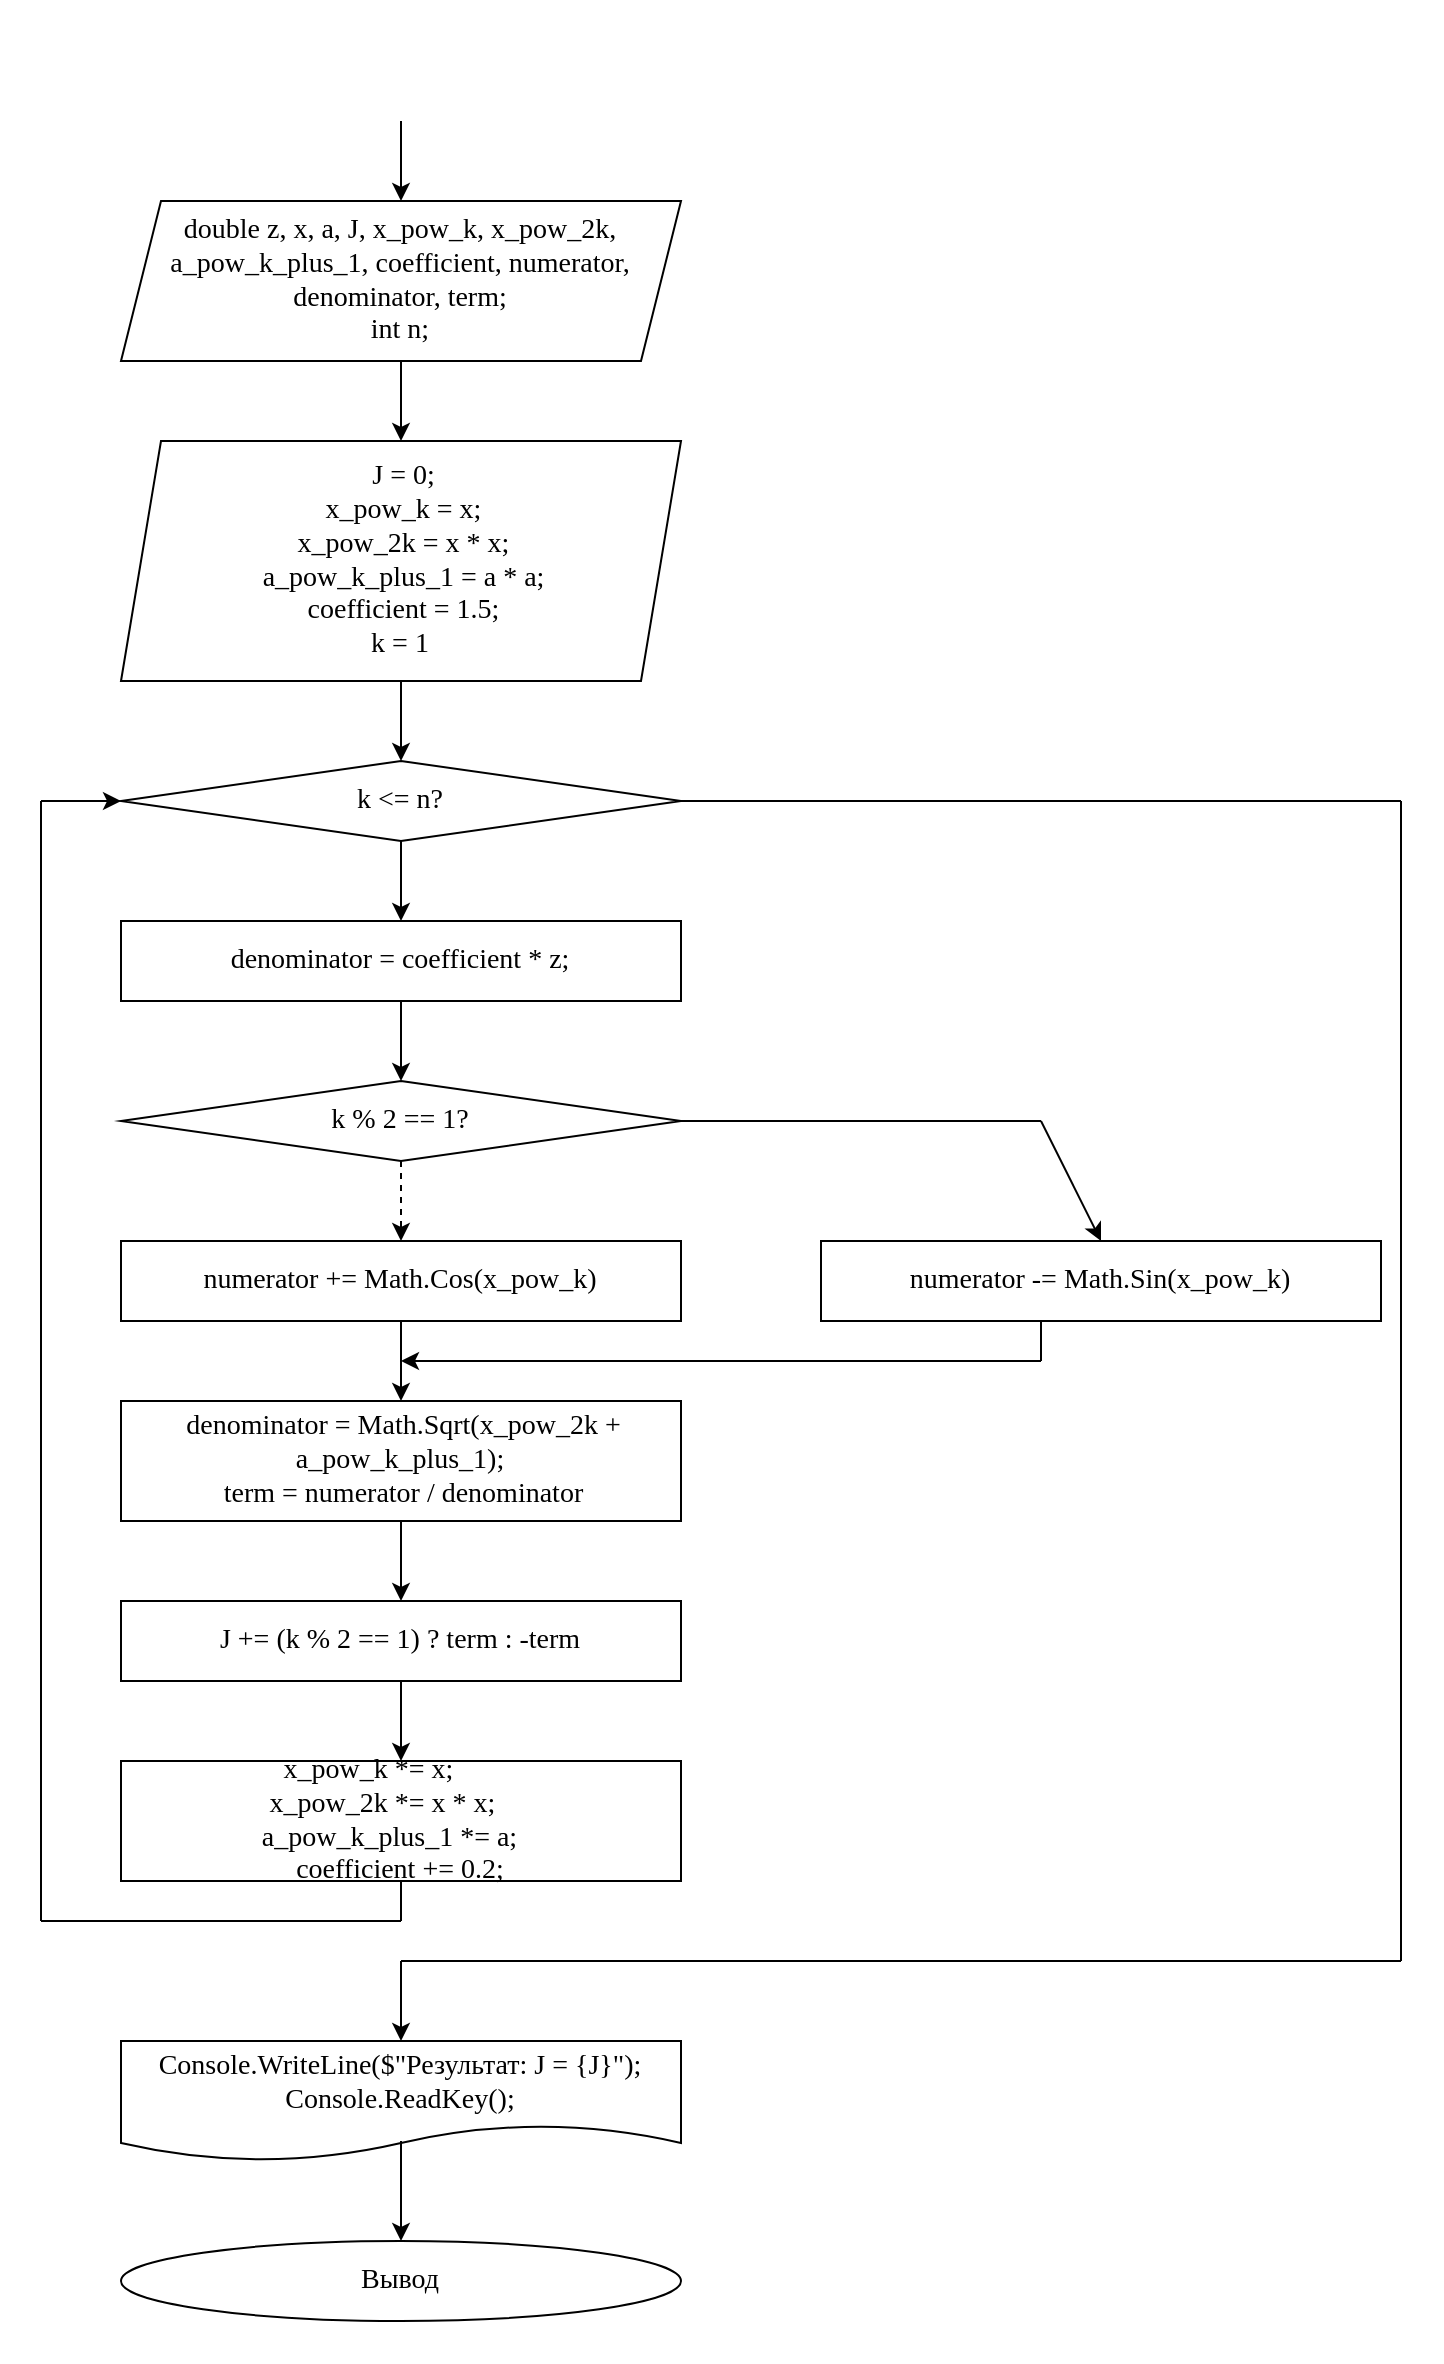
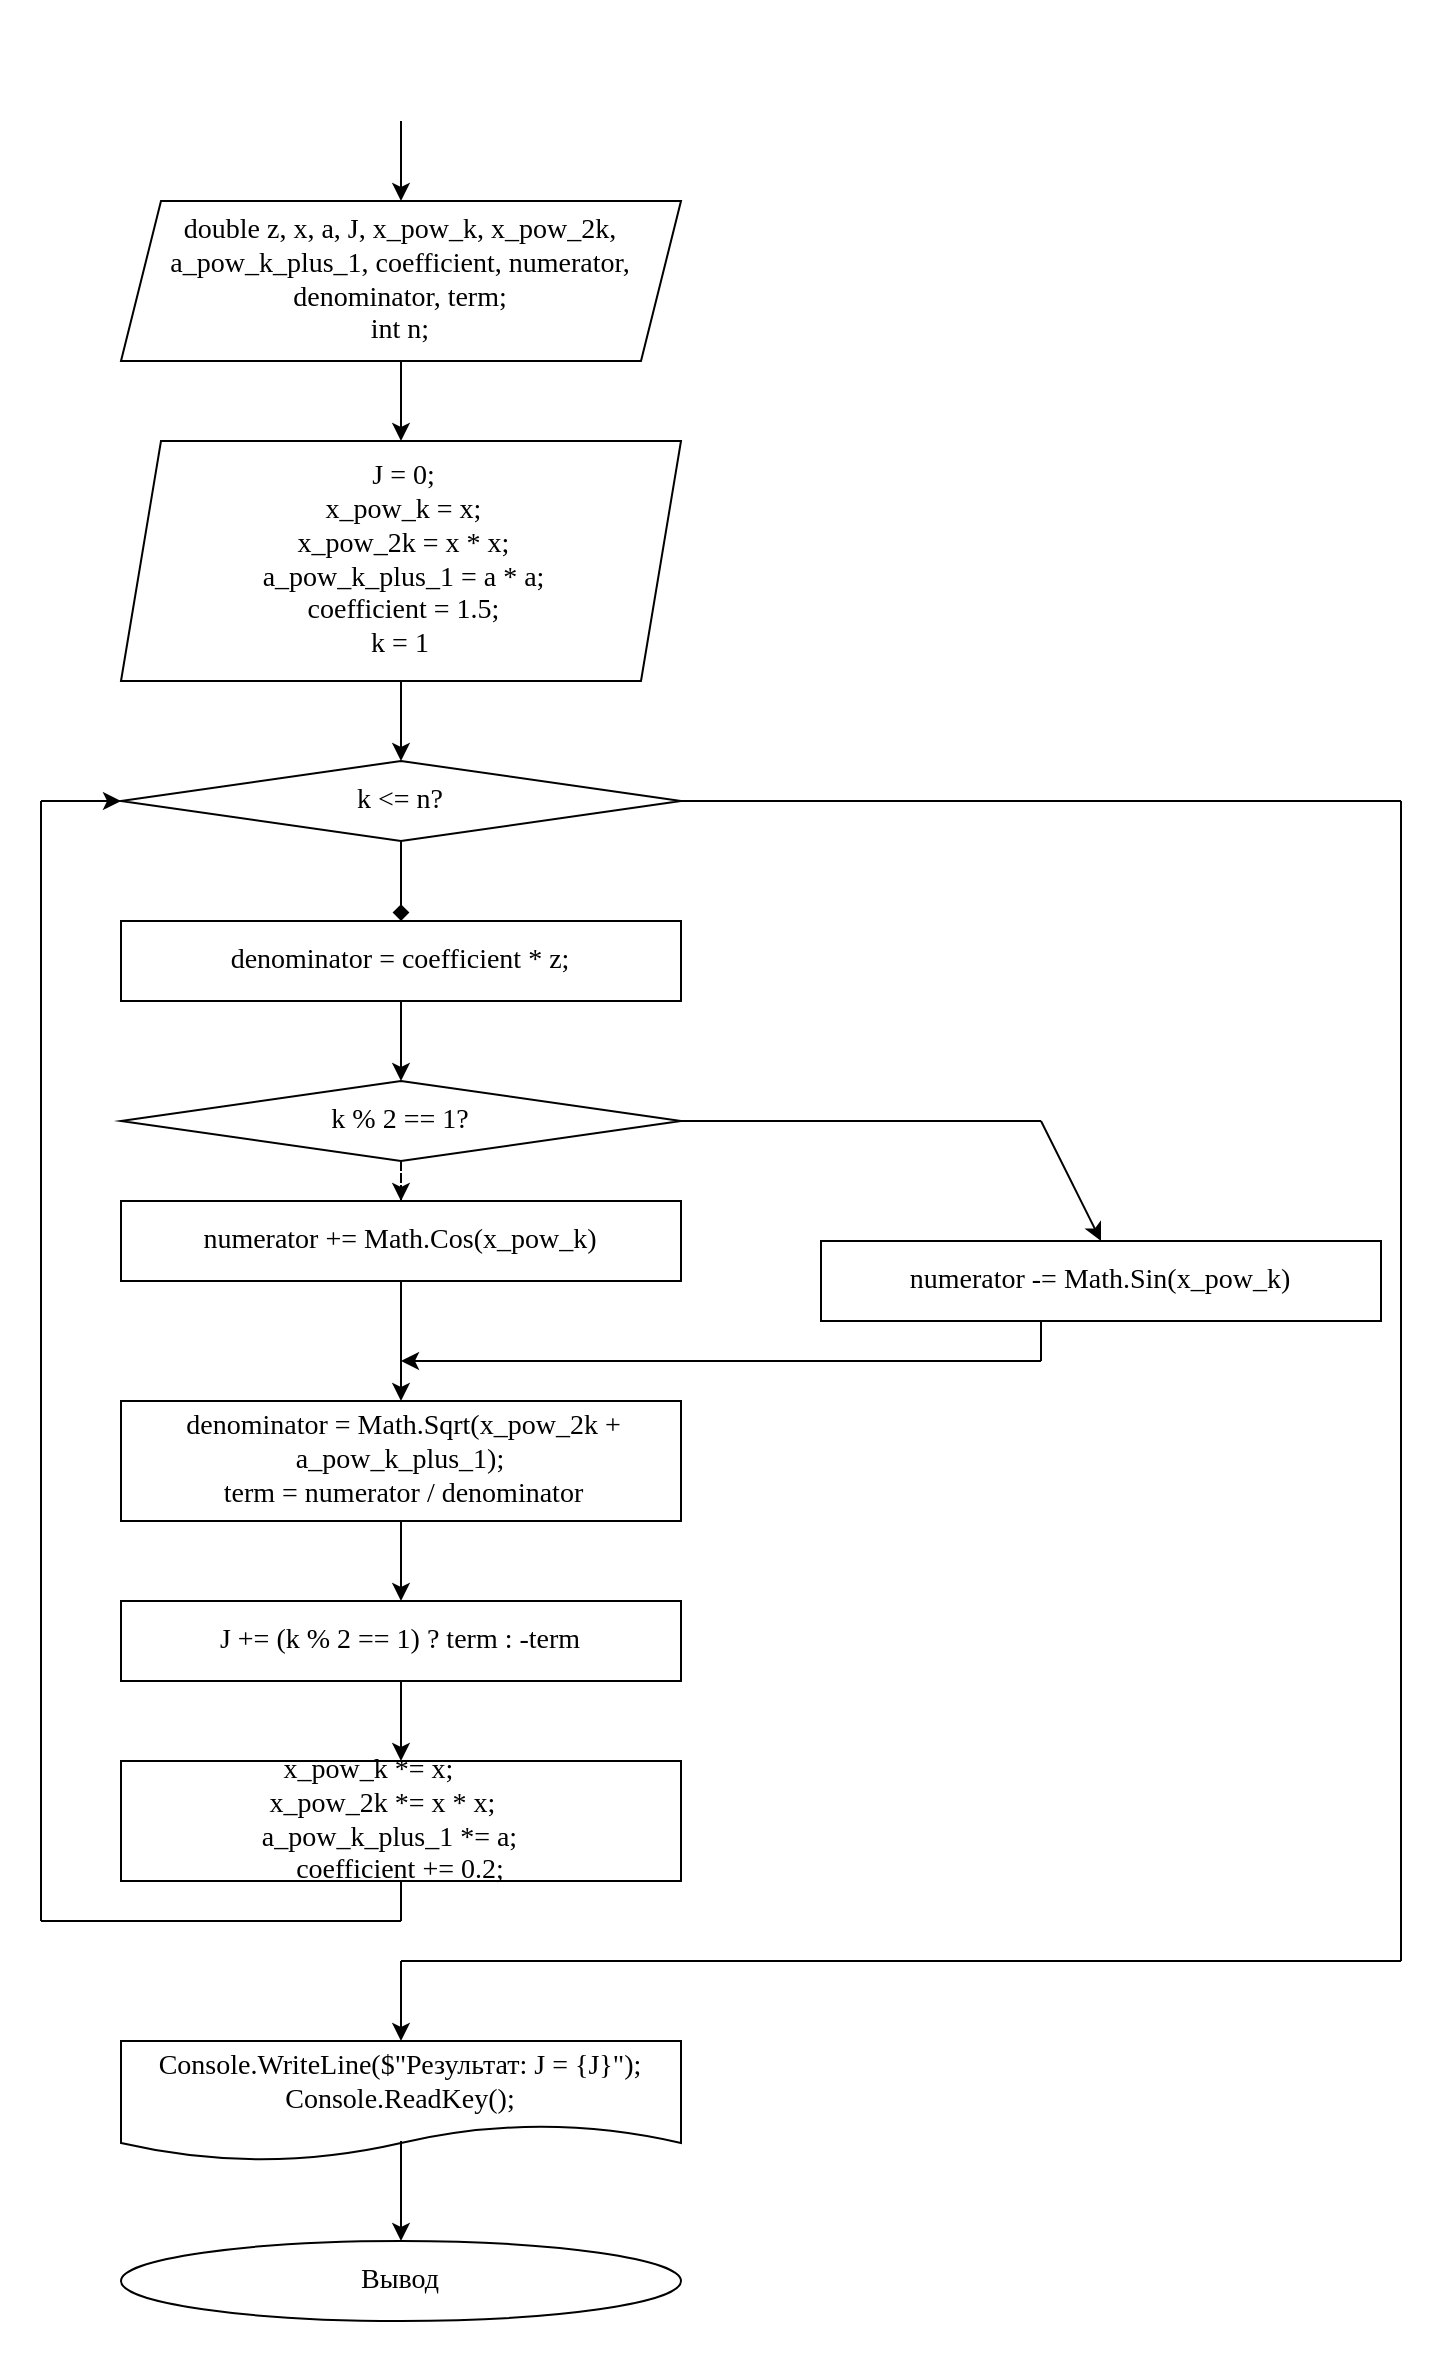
edge "k <= n?" -> "denominator = coefficient * z;": arrowhead classic -> diamond
node "numerator += Math.Cos(x_pow_k)": moved (401, 1281) -> (401, 1241)
